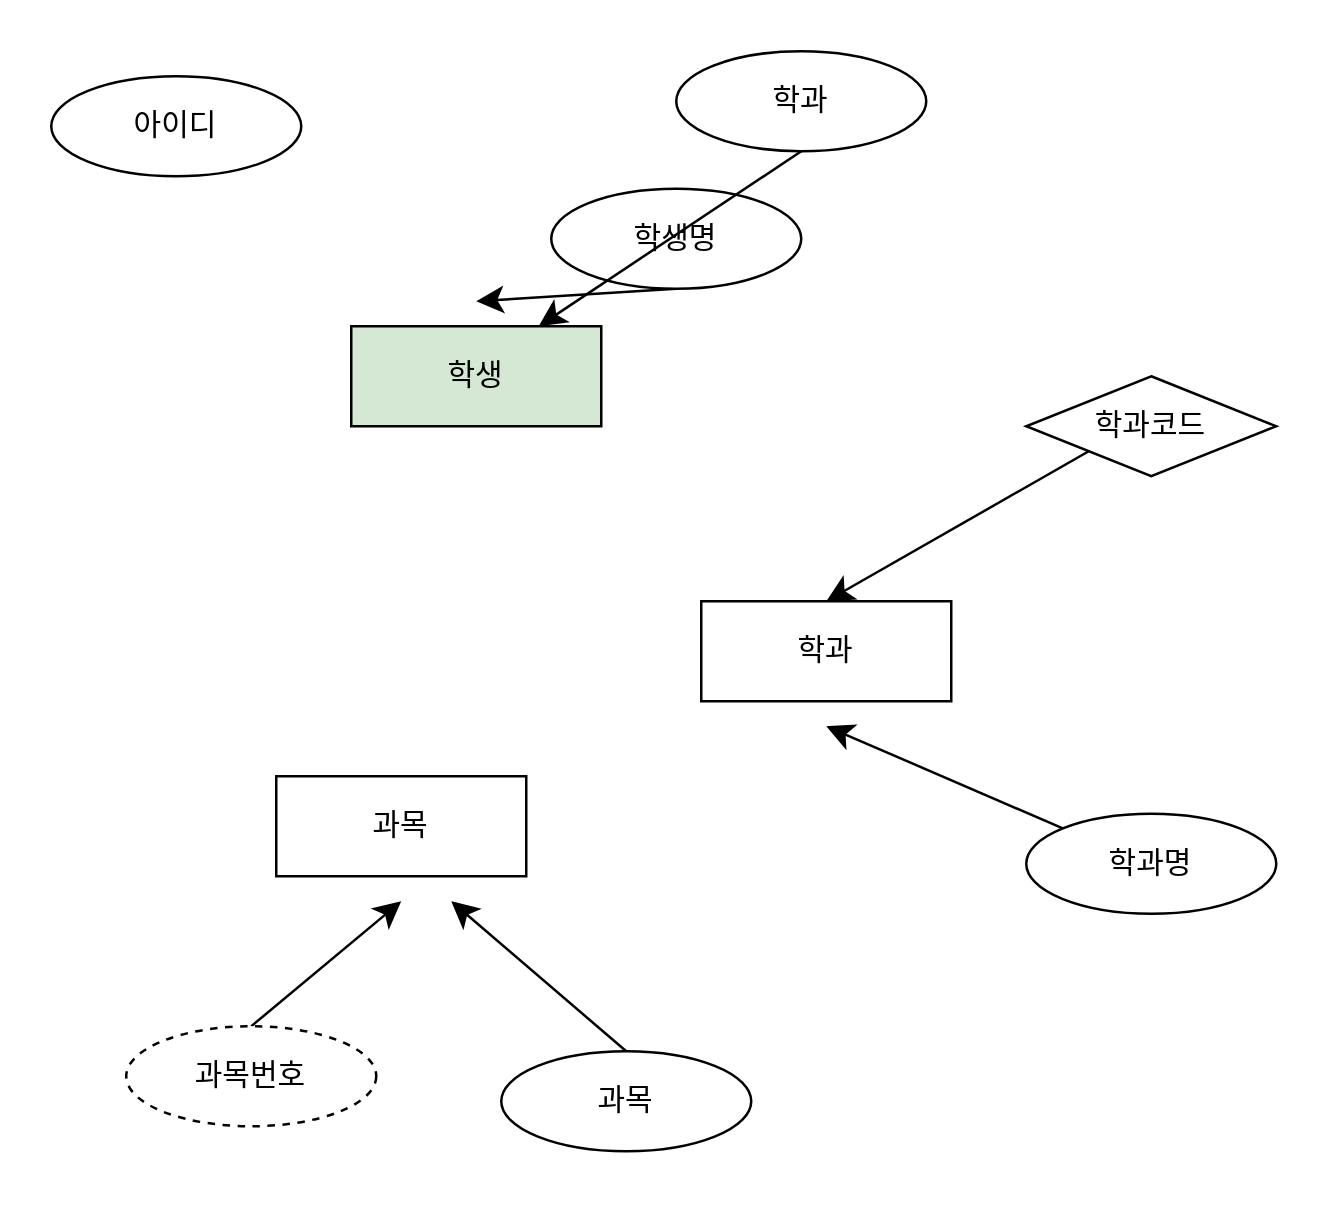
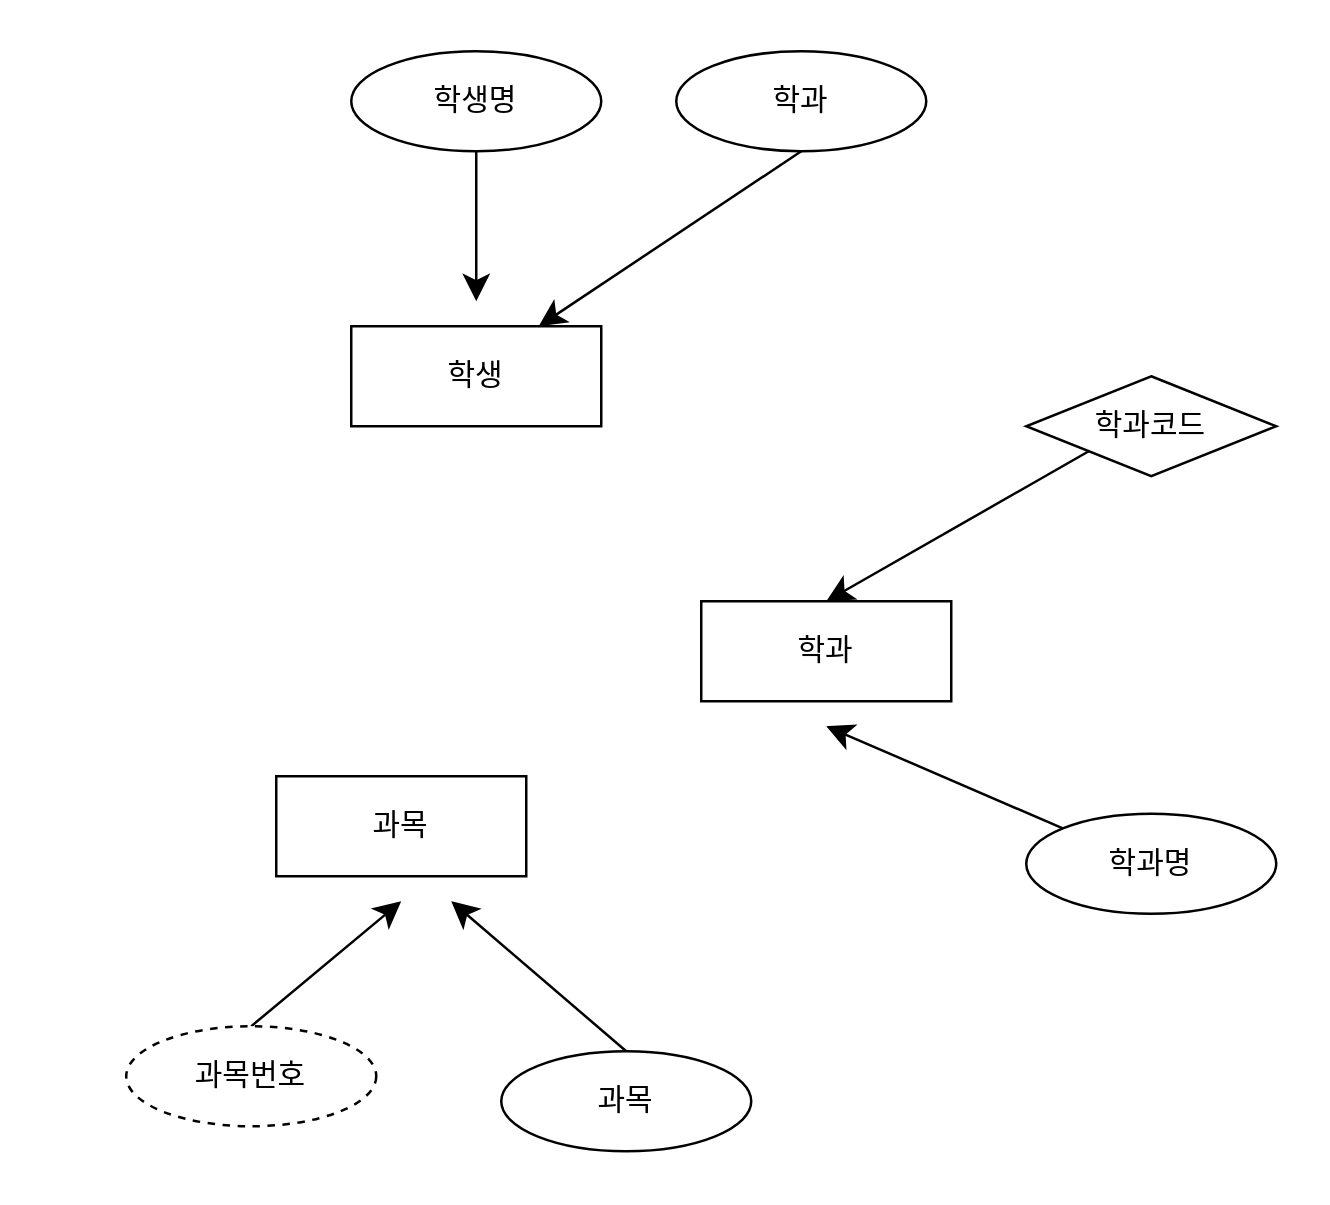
node "아이디": removed
node "학생명": moved (676, 239) -> (476, 101)
node "학생": fillcolor #d5e8d4 -> #ffffff
